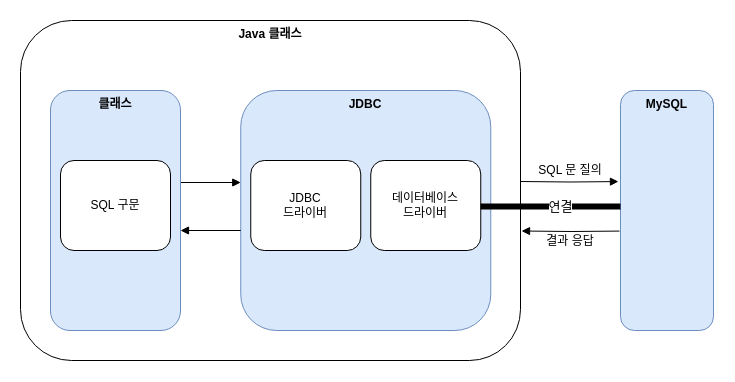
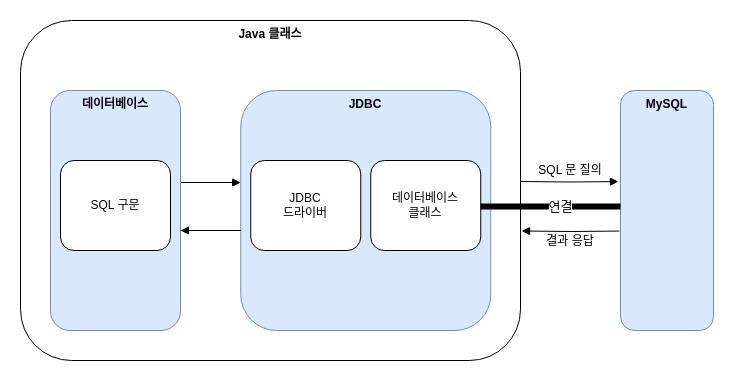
node "클래스": label "클래스" -> "데이터베이스"
node "데이터베이스 드라이버": label "데이터베이스 드라이버" -> "데이터베이스 클래스"
